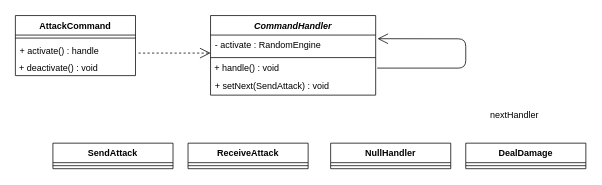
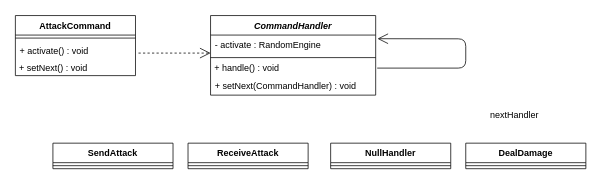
node "+ activate() : handle": label "+ activate() : handle" -> "+ activate() : void"
node "+ deactivate() : void": label "+ deactivate() : void" -> "+ setNext() : void"
node "+ setNext(SendAttack) : void": label "+ setNext(SendAttack) : void" -> "+ setNext(CommandHandler) : void"
